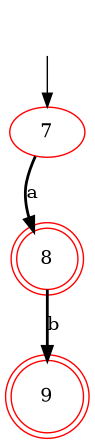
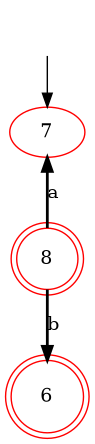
edge "7" -> "8": reversed
node "9": label "9" -> "6"
